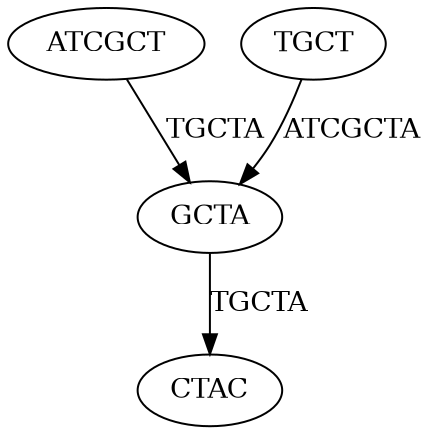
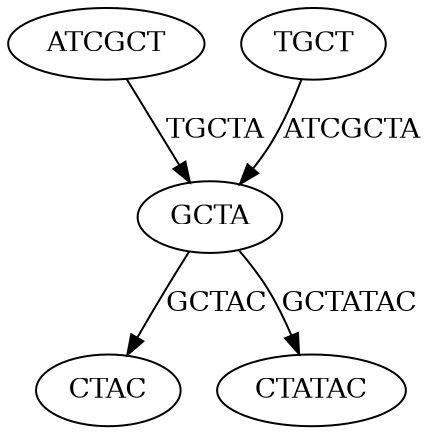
edge "GCTA" -> "CTAC": label "TGCTA" -> "GCTAC"
node "CTATAC": added
